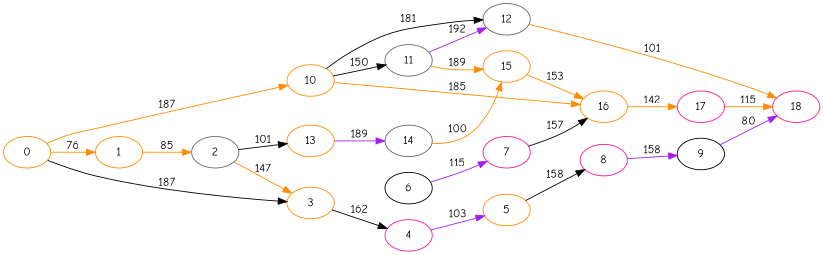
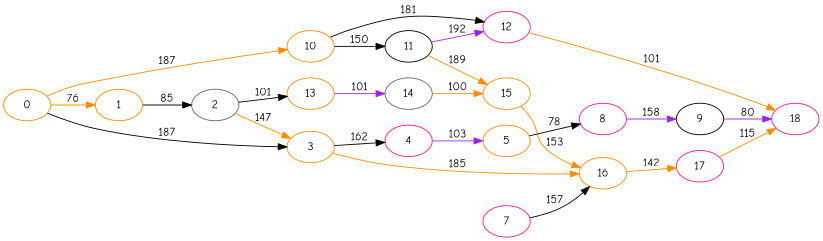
node "12": color gray40 -> deeppink
node "11": color gray40 -> black
edge "10" -> "16": now "3" -> "16"
edge "13" -> "14": label "189" -> "101"
edge "1" -> "2": color darkorange -> black
edge "5" -> "8": label "158" -> "78"
node "6": removed
